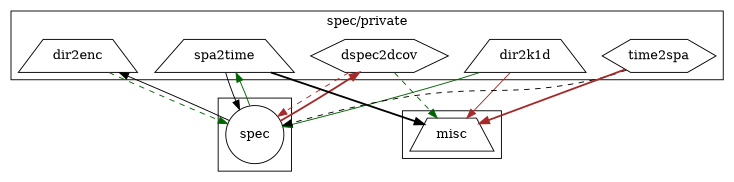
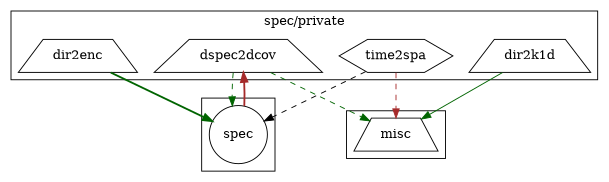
node "spa2time": removed
node "dspec2dcov": shape hexagon -> trapezium
edge "dir2k1d" -> "spec": removed
edge "dspec2dcov" -> "spec": color brown -> darkgreen
edge "time2spa" -> "misc": style bold -> dashed
edge "dir2enc" -> "spec": style dashed -> bold
edge "dir2k1d" -> "misc": color brown -> darkgreen
edge "spec" -> "dir2enc": removed
